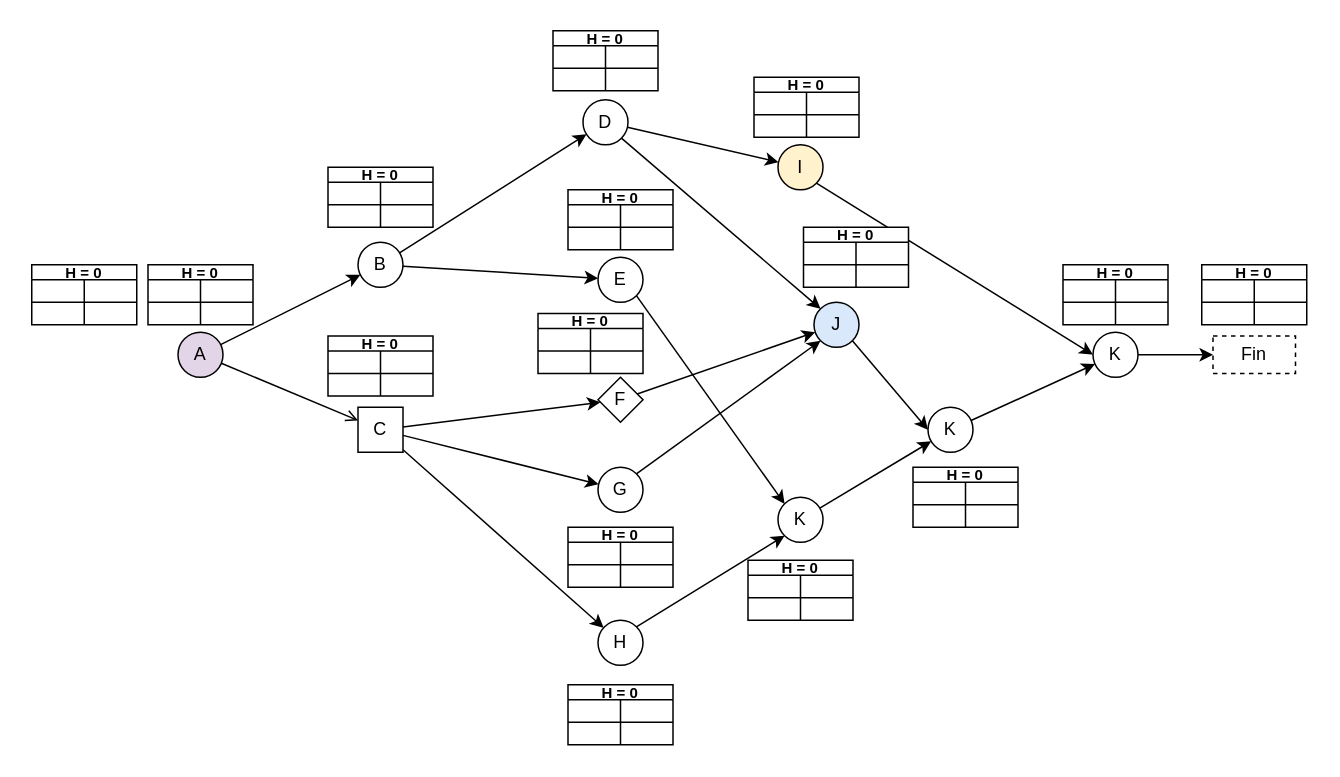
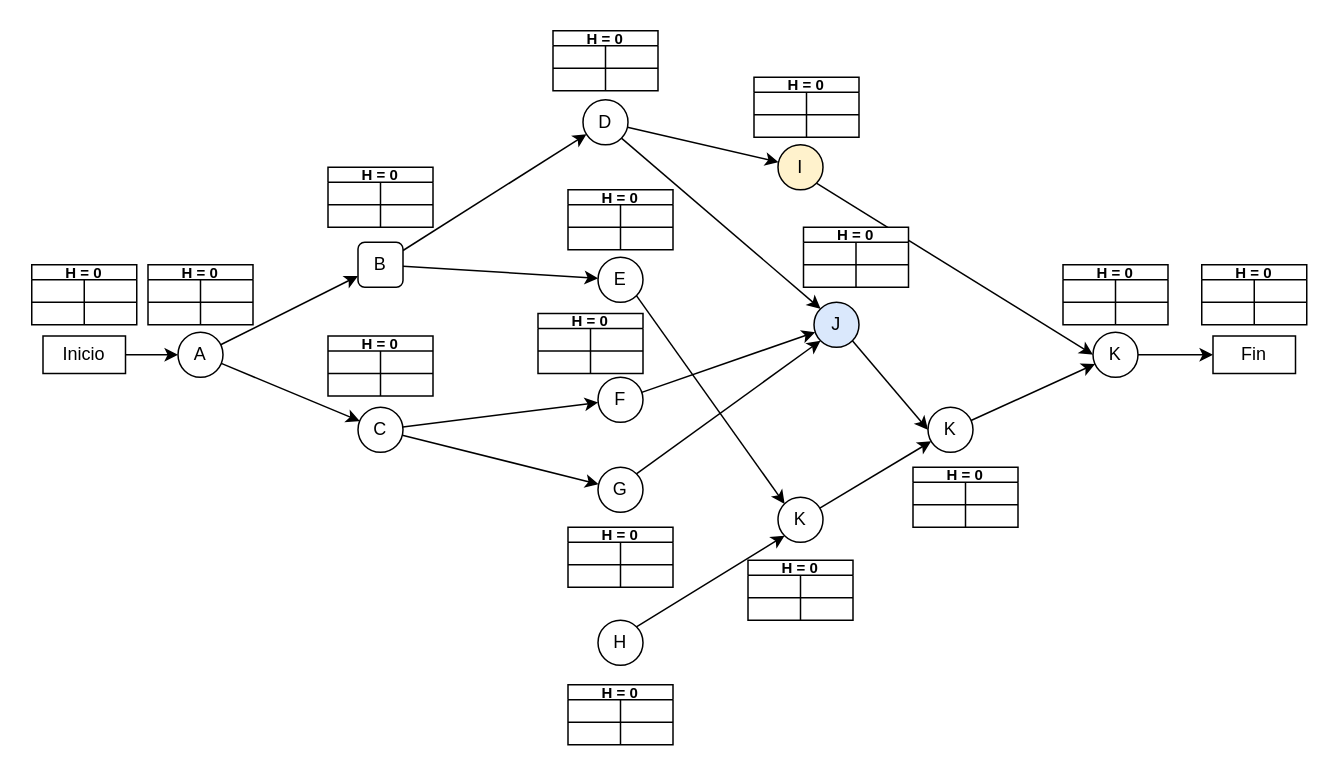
node "B": shape ellipse -> rounded rectangle
node "Inicio": added
edge "Inicio" -> "A": added
node "A": fillcolor #e1d5e7 -> #ffffff
node "Fin": style dashed -> solid
node "F": shape diamond -> ellipse
edge "A" -> "C": arrowhead open -> classic
node "C": shape rectangle -> ellipse
edge "C" -> "H": removed
